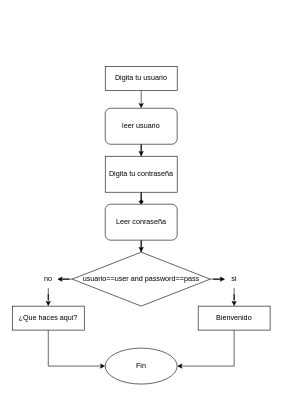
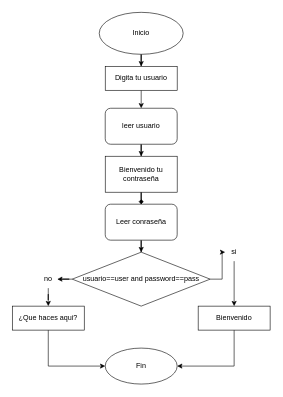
node "Inicio": added
edge "Inicio" -> "Digita tu usuario": added
node "Digita tu contraseña": label "Digita tu contraseña" -> "Bienvenido tu contraseña"
node "si": moved (234, 279) -> (234, 252)
